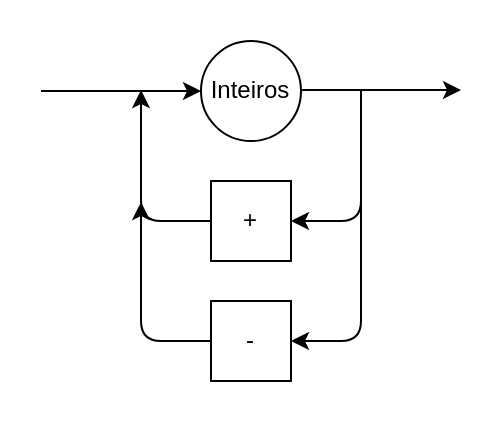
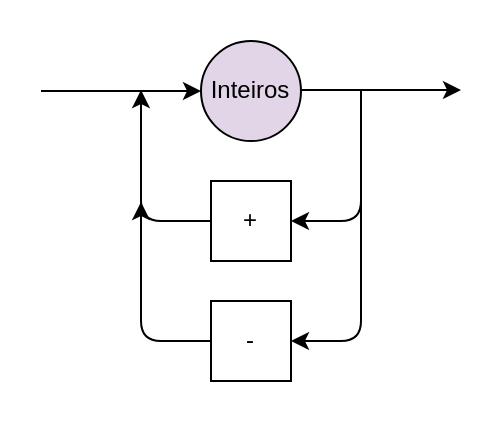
node "Inteiros": fillcolor #ffffff -> #e1d5e7
